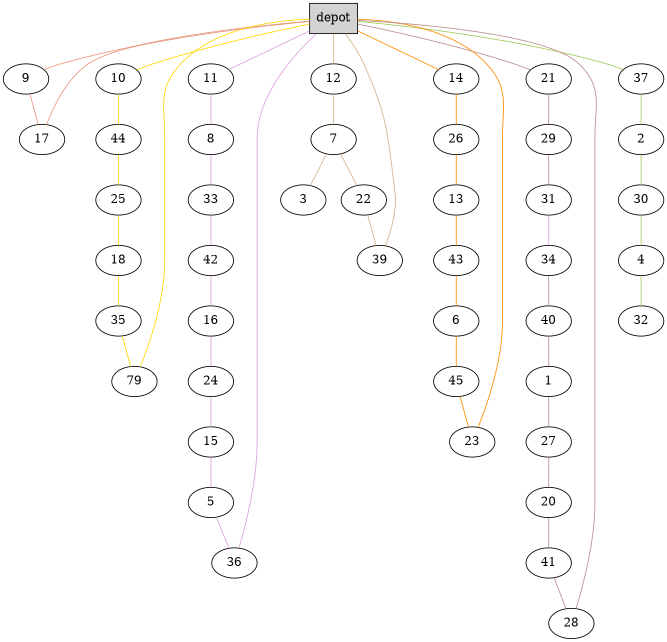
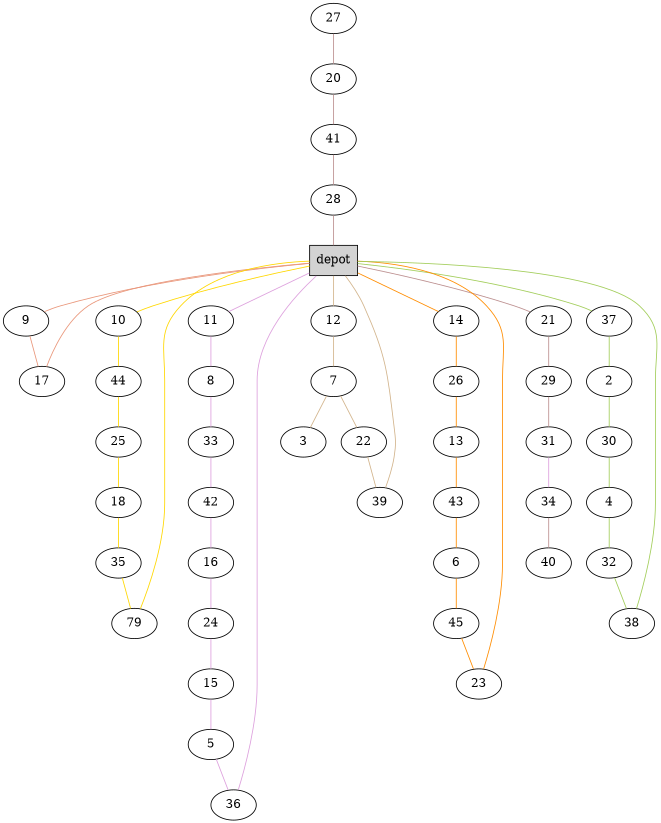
node "1": removed
node "38": added
